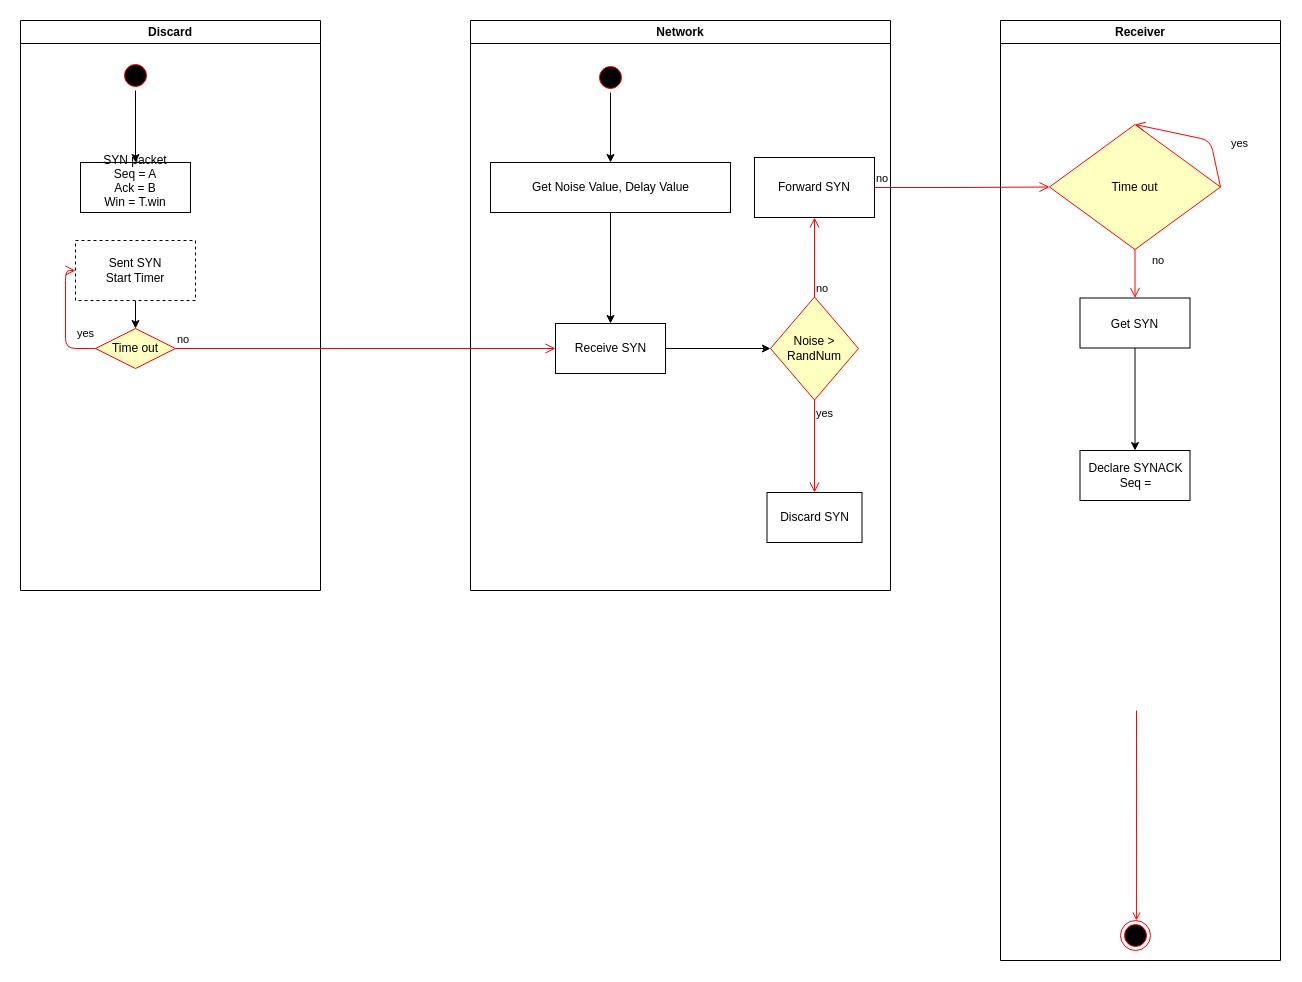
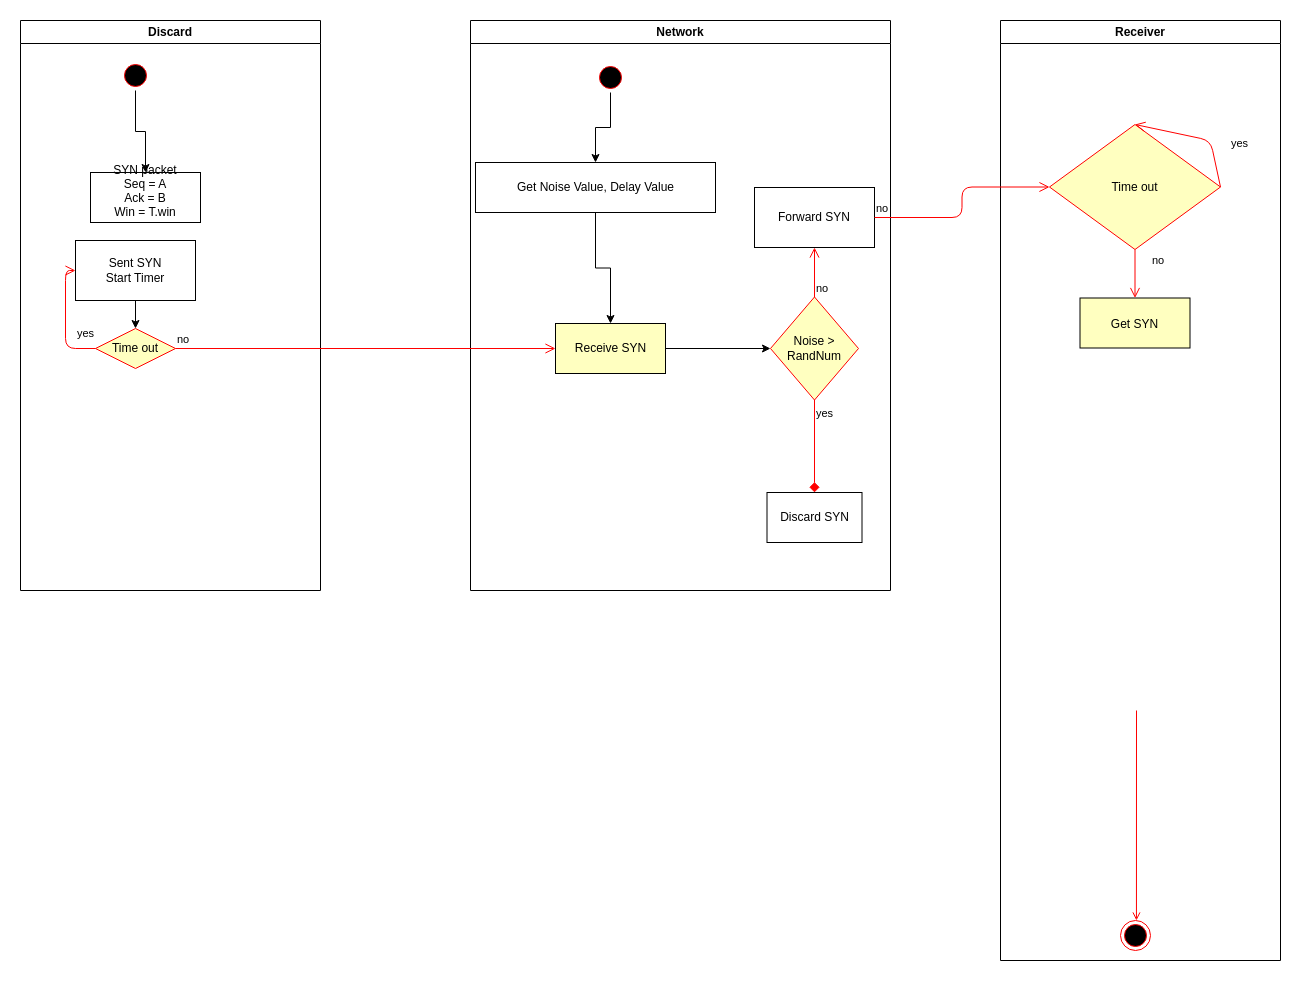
node "SYN packet Seq = A Ack = B Win = T.win": moved (136, 188) -> (146, 198)
node "Get Noise Value, Delay Value": moved (611, 188) -> (596, 188)
node "Forward SYN": moved (815, 188) -> (815, 218)
node "Sent SYN Start Timer": style dashed -> solid
node "Get SYN": fillcolor #ffffff -> #ffffc0
node "Receive SYN": fillcolor #ffffff -> #ffffc0
edge "Get SYN" -> "Declare SYNACK Seq =": removed
node "Declare SYNACK Seq =": removed
edge "Noise > RandNum" -> "Discard SYN": arrowhead open -> diamond
